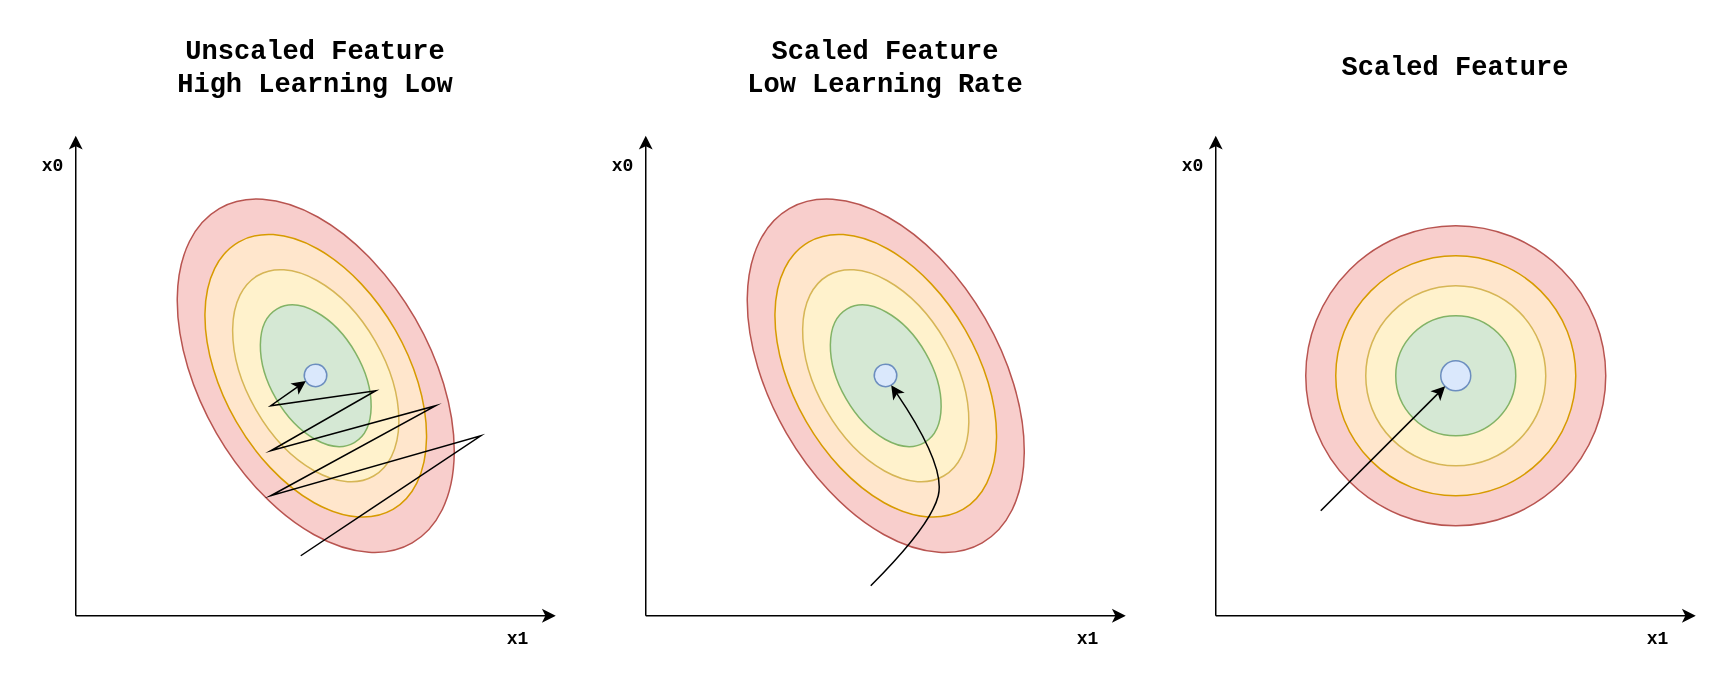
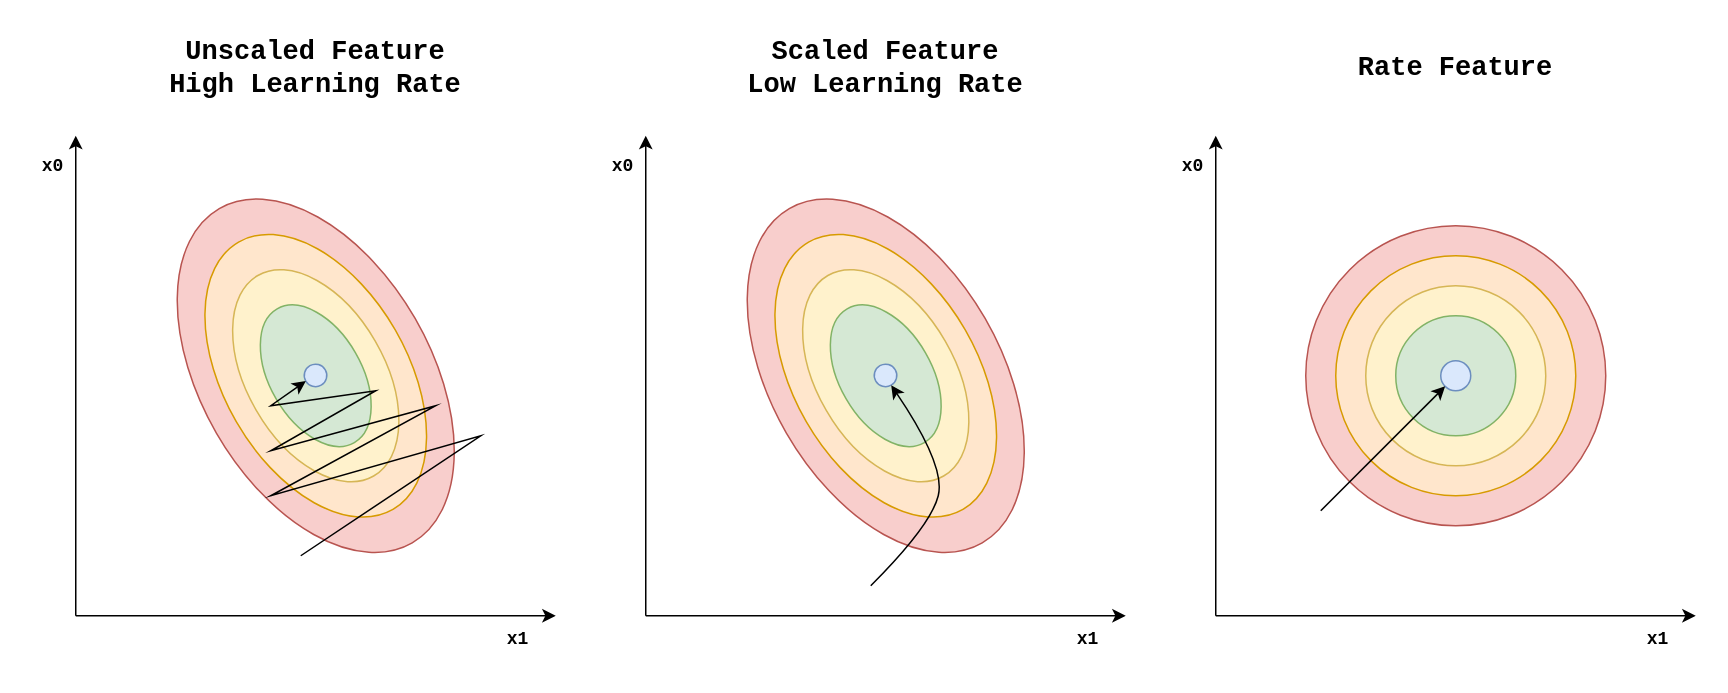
node "Unscaled Feature High Learning Low": label "Unscaled Feature High Learning Low" -> "Unscaled Feature High Learning Rate"
node "Scaled Feature": label "Scaled Feature" -> "Rate Feature"
